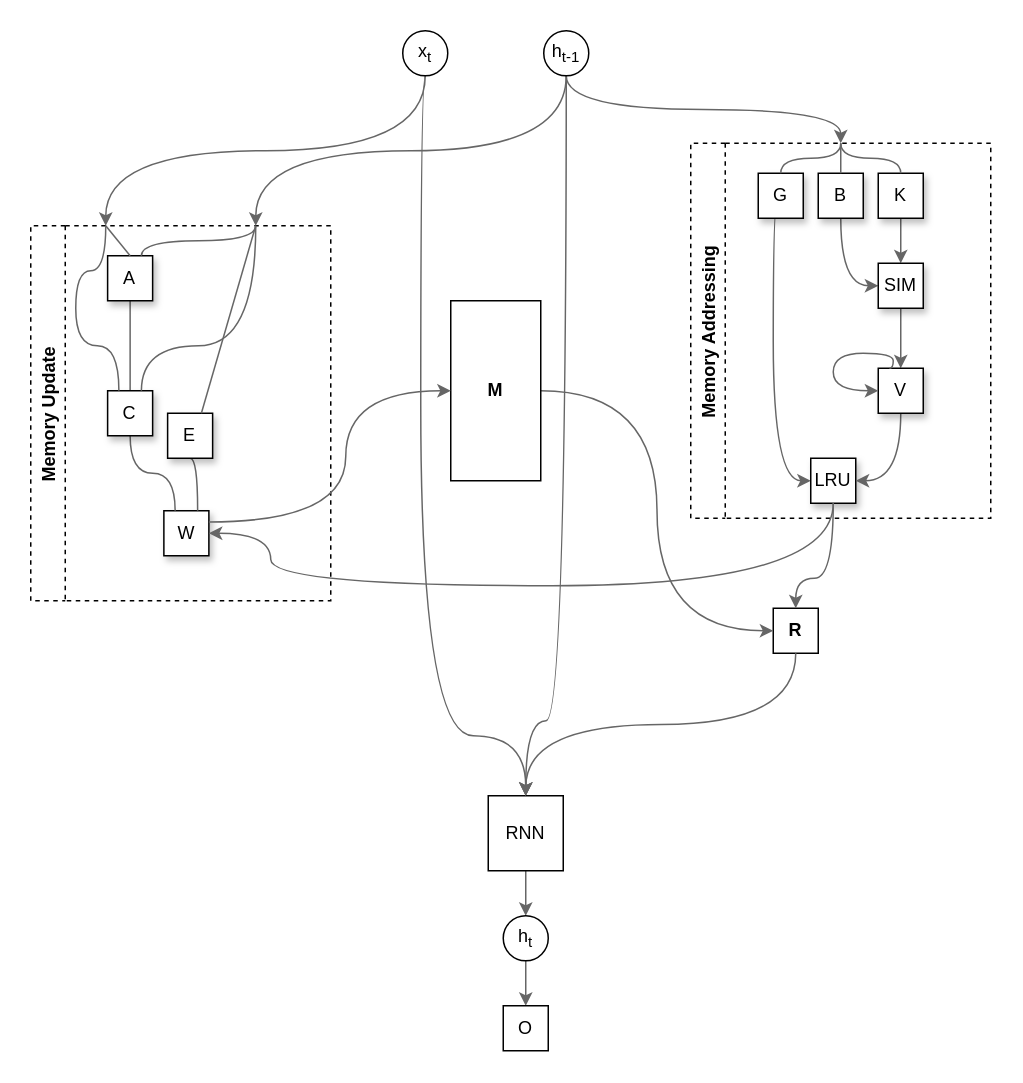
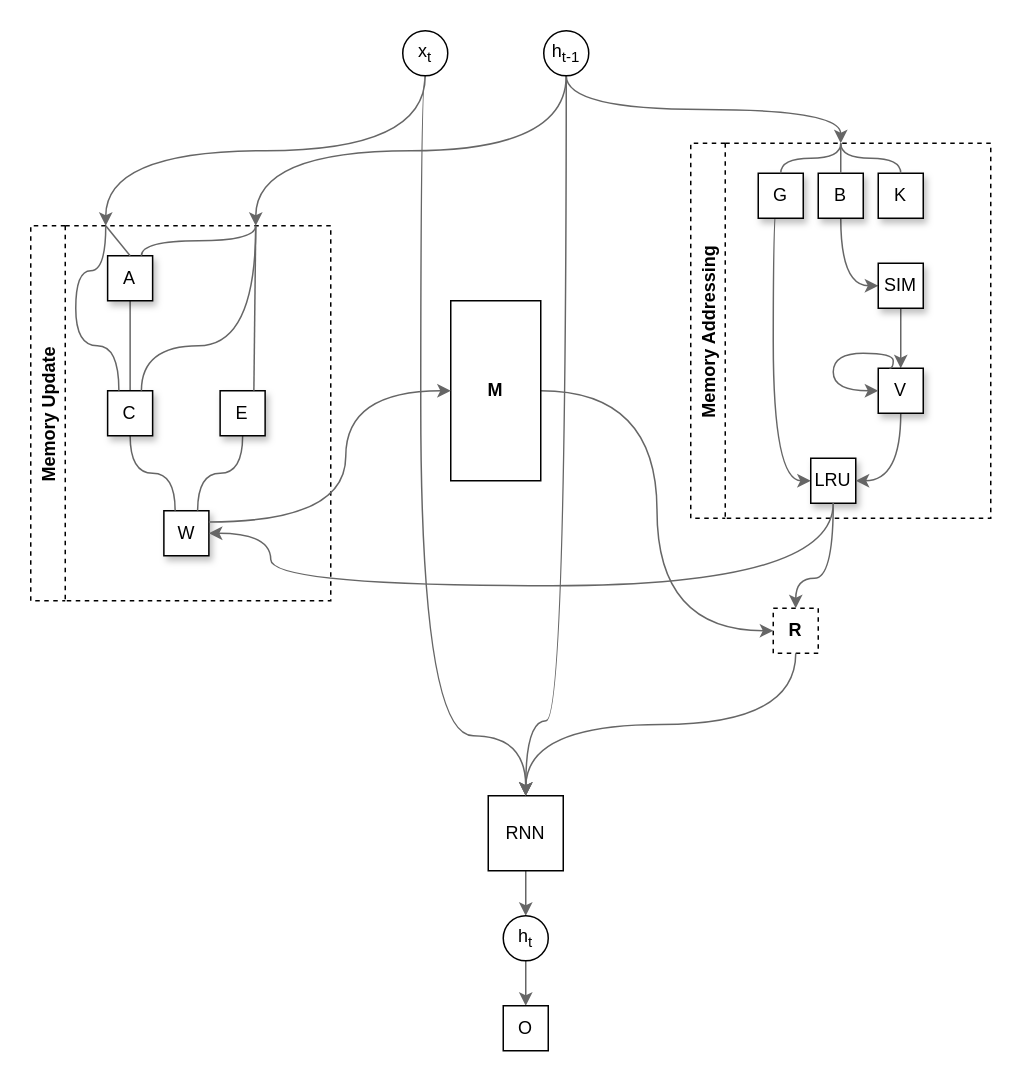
edge "K" -> "SIM": removed
node "E": moved (190, 436) -> (243, 413)
node "R": style solid -> dashed
